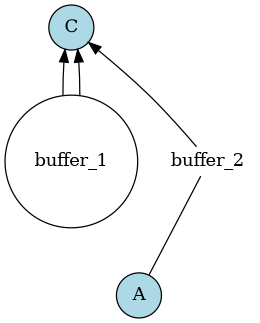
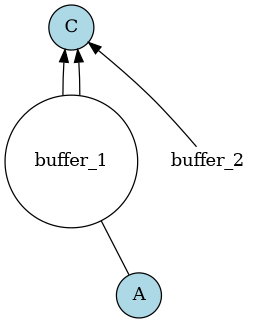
edge "buffer_2" -- "A": now "buffer_1" -- "A"
